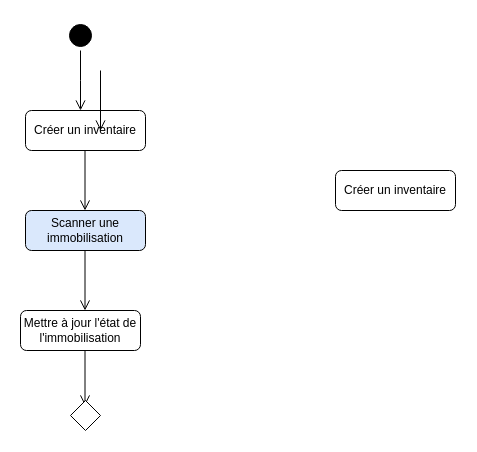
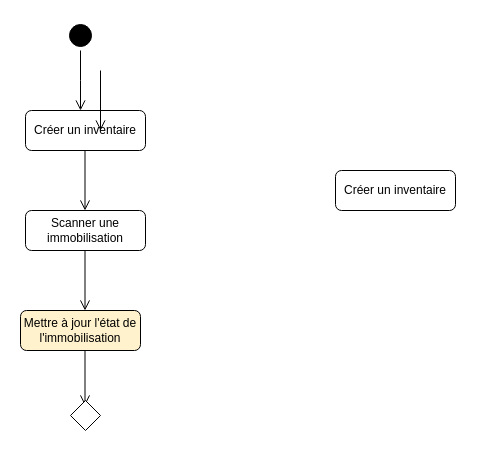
node "Scanner une immobilisation": fillcolor #dae8fc -> #ffffff
node "Mettre à jour l'état de l'immobilisation": fillcolor #ffffff -> #fff2cc
